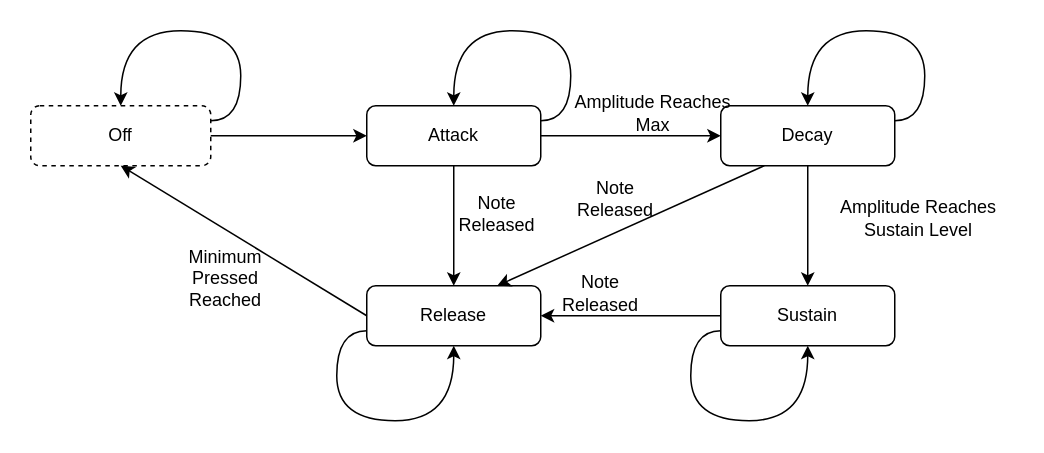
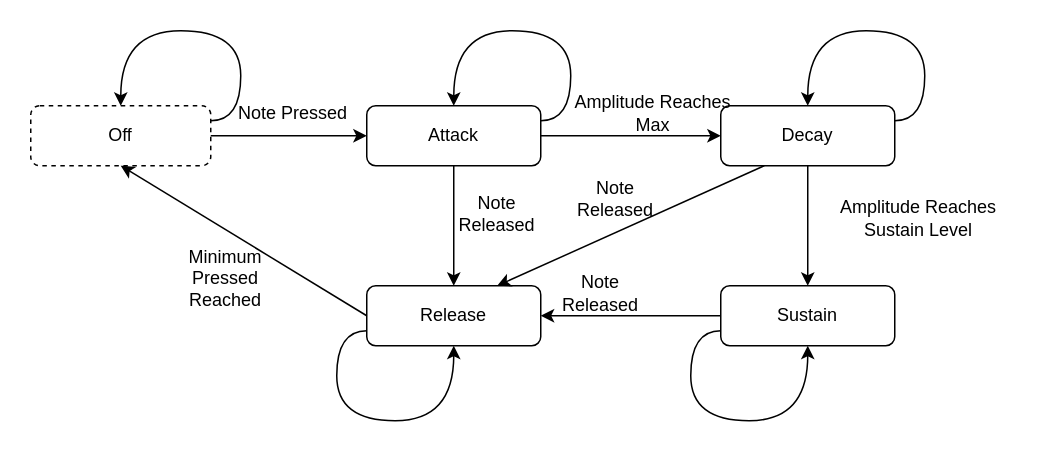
node "Note Pressed": added
